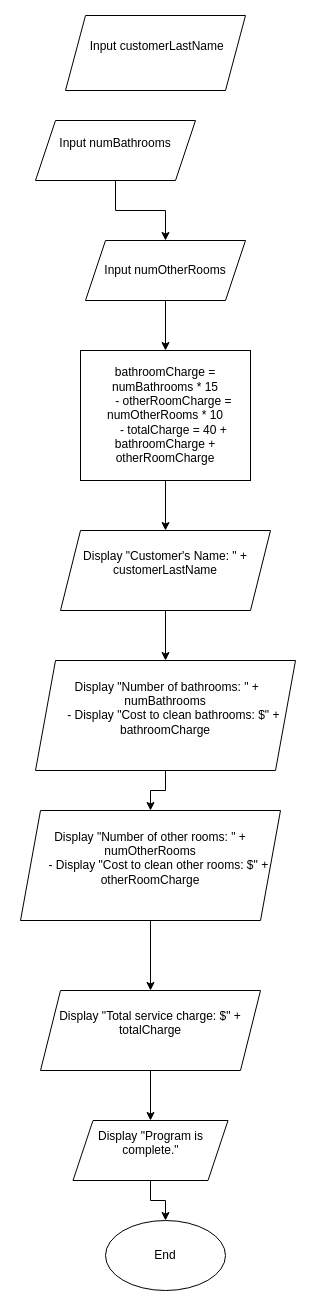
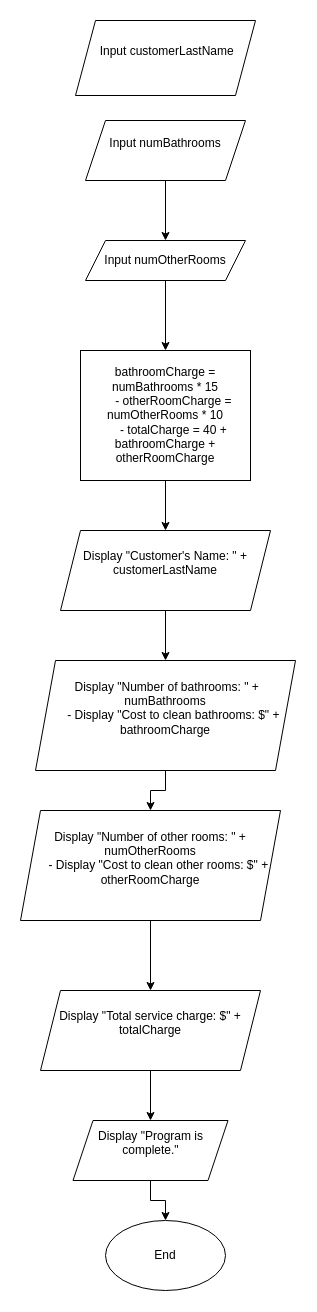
node "Input customerLastName": moved (156, 53) -> (166, 58)
node "Input numBathrooms": moved (116, 151) -> (166, 151)
node "Input numOtherRooms": size 160x60 -> 160x40
